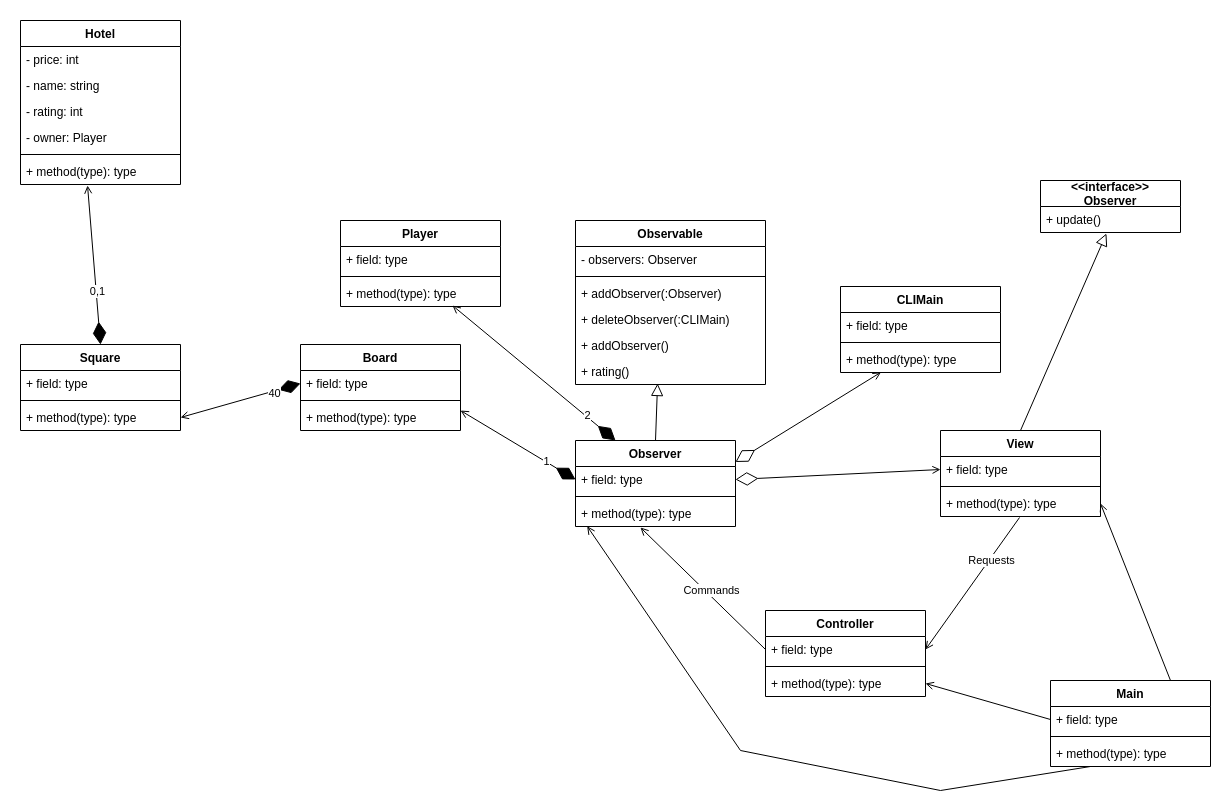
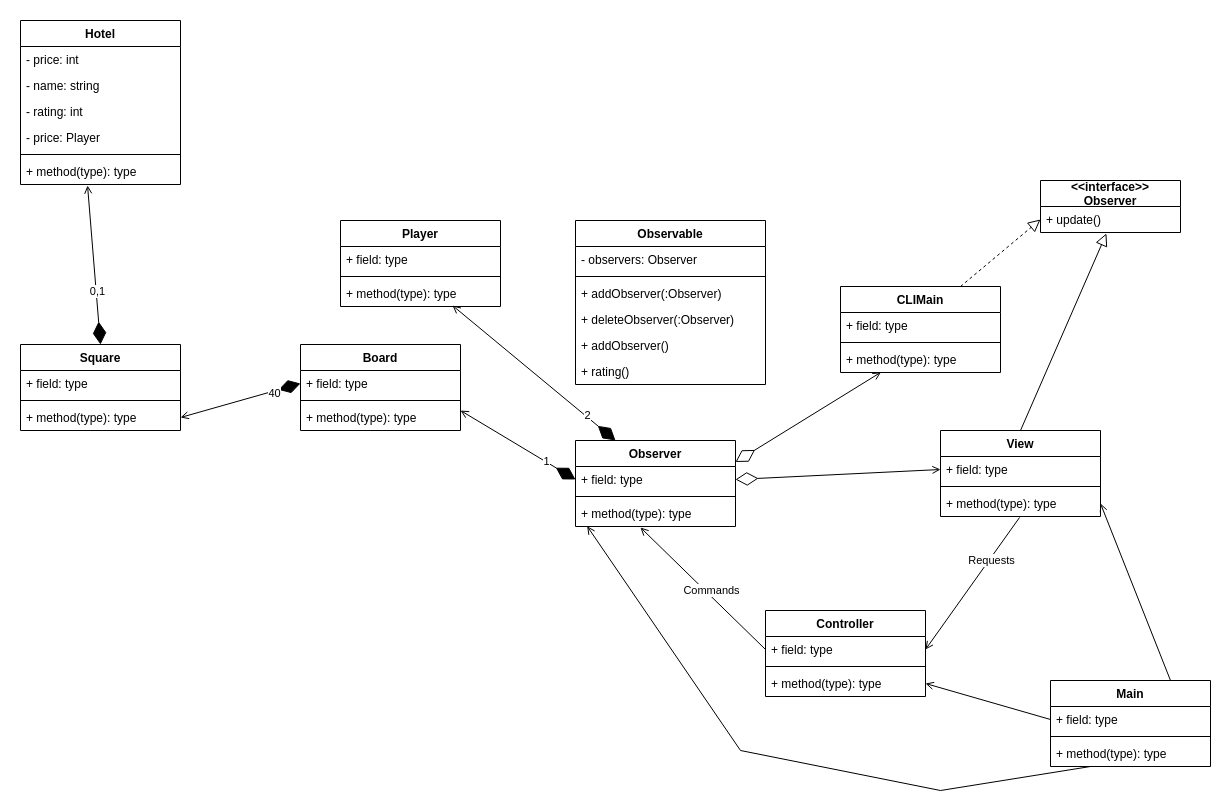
node "- owner: Player": label "- owner: Player" -> "- price: Player"
edge "CLIMain" -> "+ update()": added
node "+ deleteObserver(:CLIMain)": label "+ deleteObserver(:CLIMain)" -> "+ deleteObserver(:Observer)"
edge "Observer" -> "+ rating()": removed
